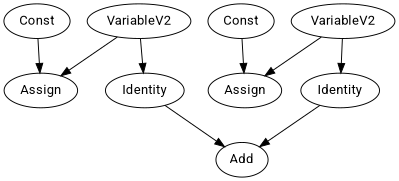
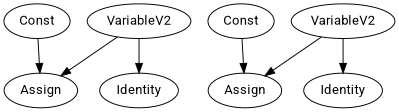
node "Add": removed
